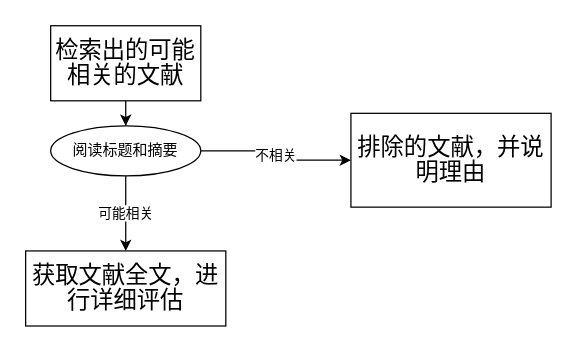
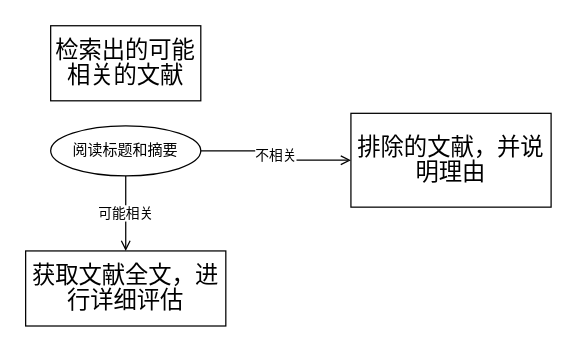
edge "检索出的可能相关的文献" -> "阅读标题和摘要": removed
edge "阅读标题和摘要" -> "排除的文献，并说明理由": arrowhead classic -> open
edge "阅读标题和摘要" -> "获取文献全文，进行详细评估": arrowhead classic -> open
